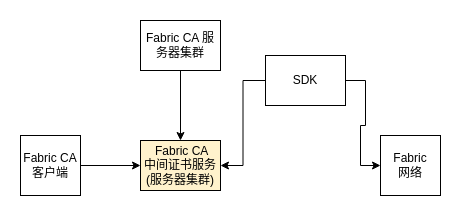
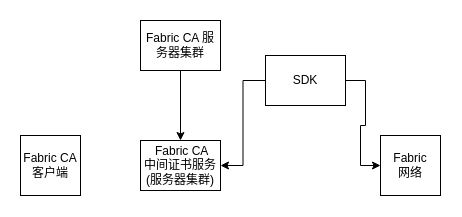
edge "Fabric CA客户端" -> "Fabric CA 中间证书服务 (服务器集群)": removed
node "Fabric CA 中间证书服务 (服务器集群)": fillcolor #fff2cc -> #ffffff
